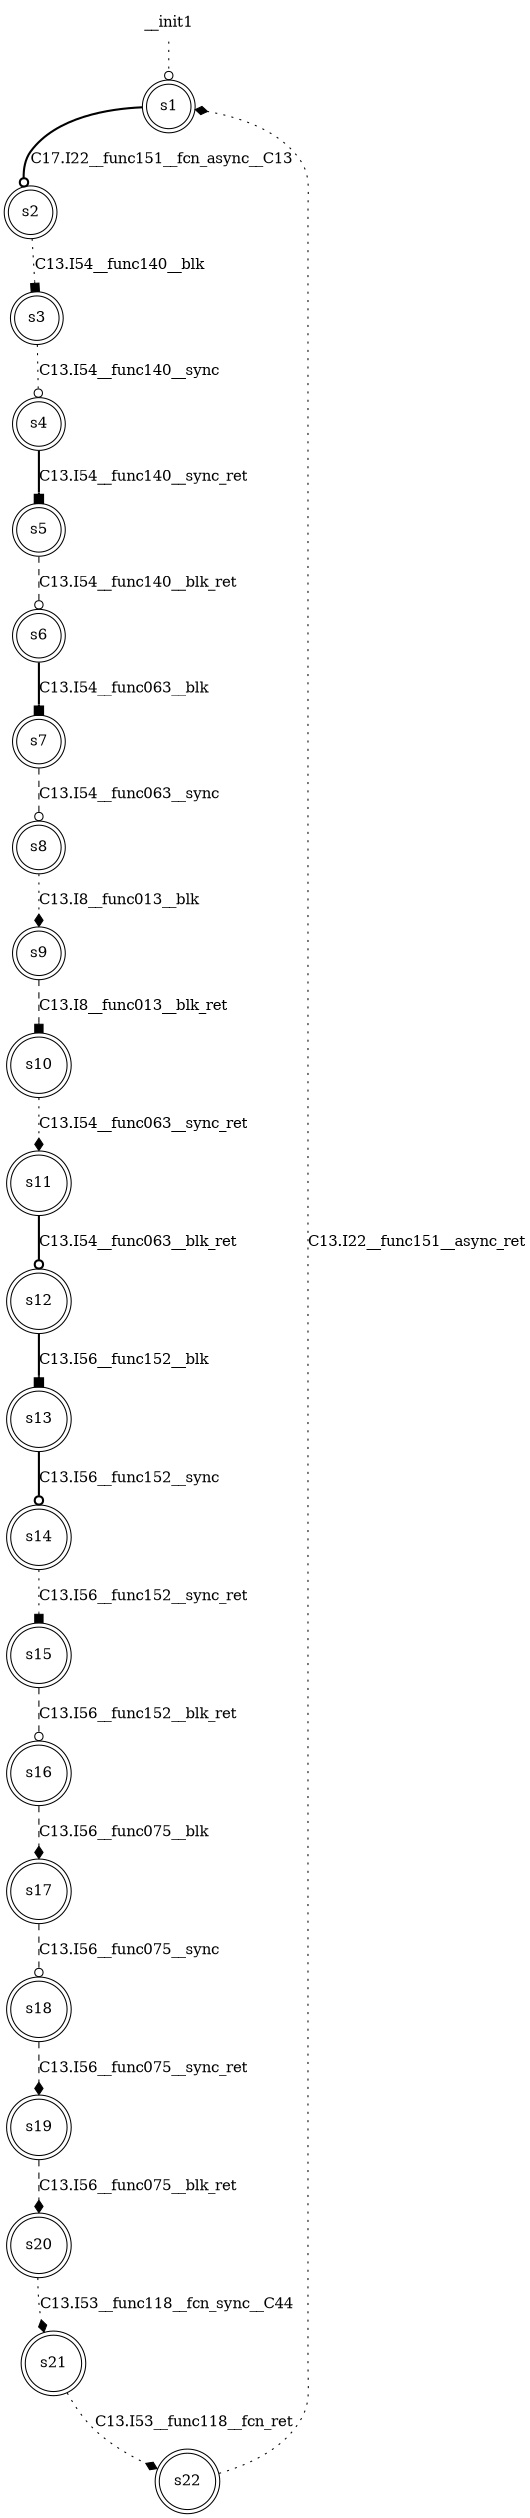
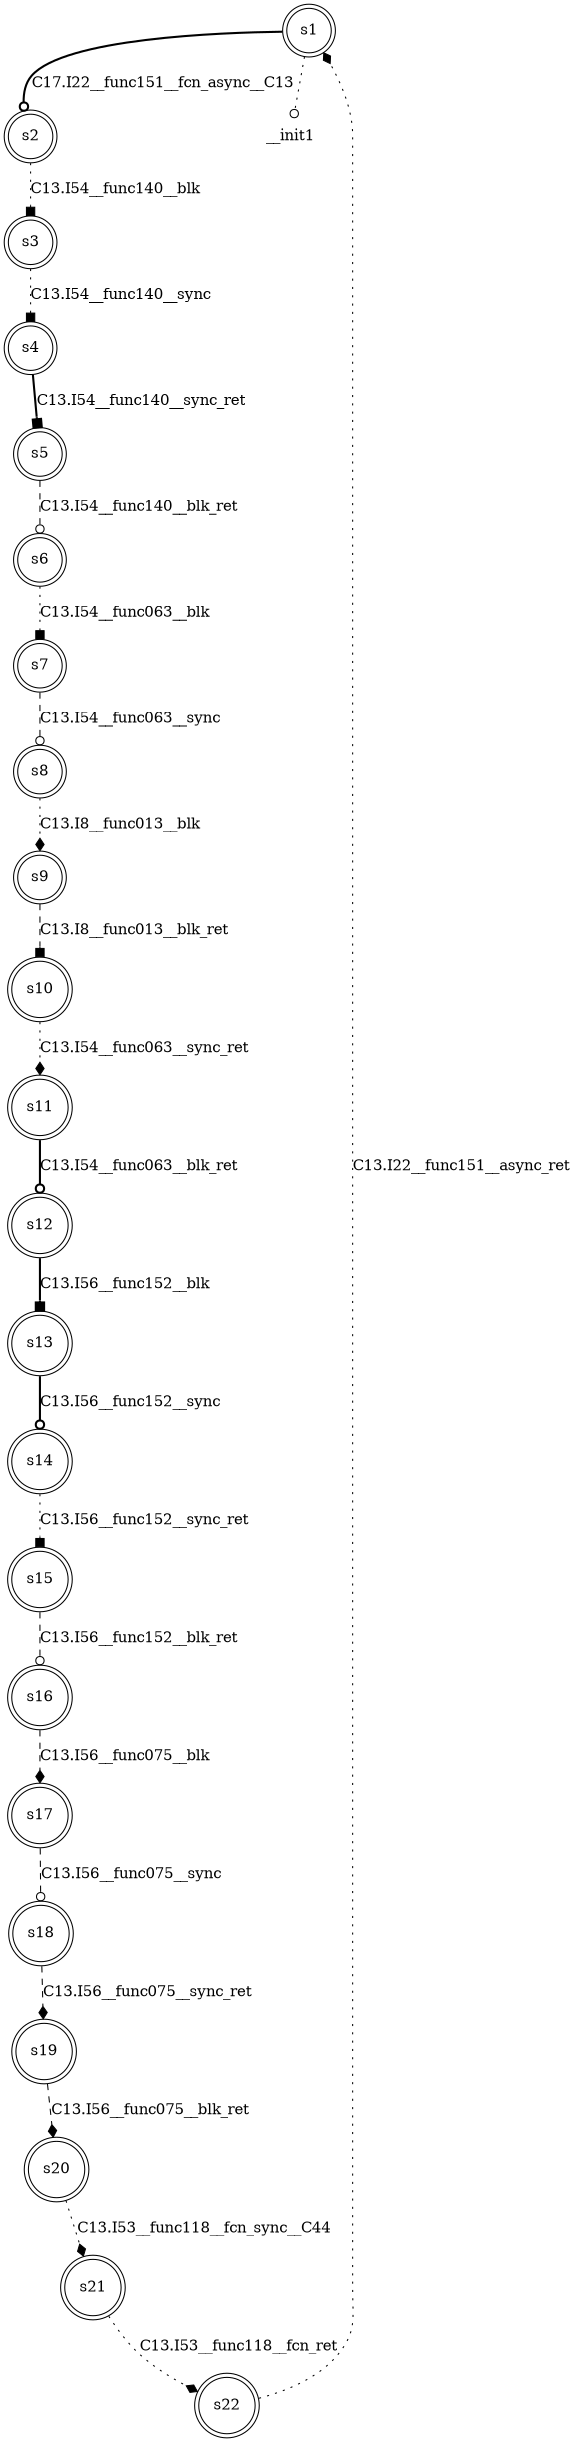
edge "__init1" -> "s1": reversed
edge "s3" -> "s4": arrowhead odot -> box
edge "s6" -> "s7": style bold -> dotted
